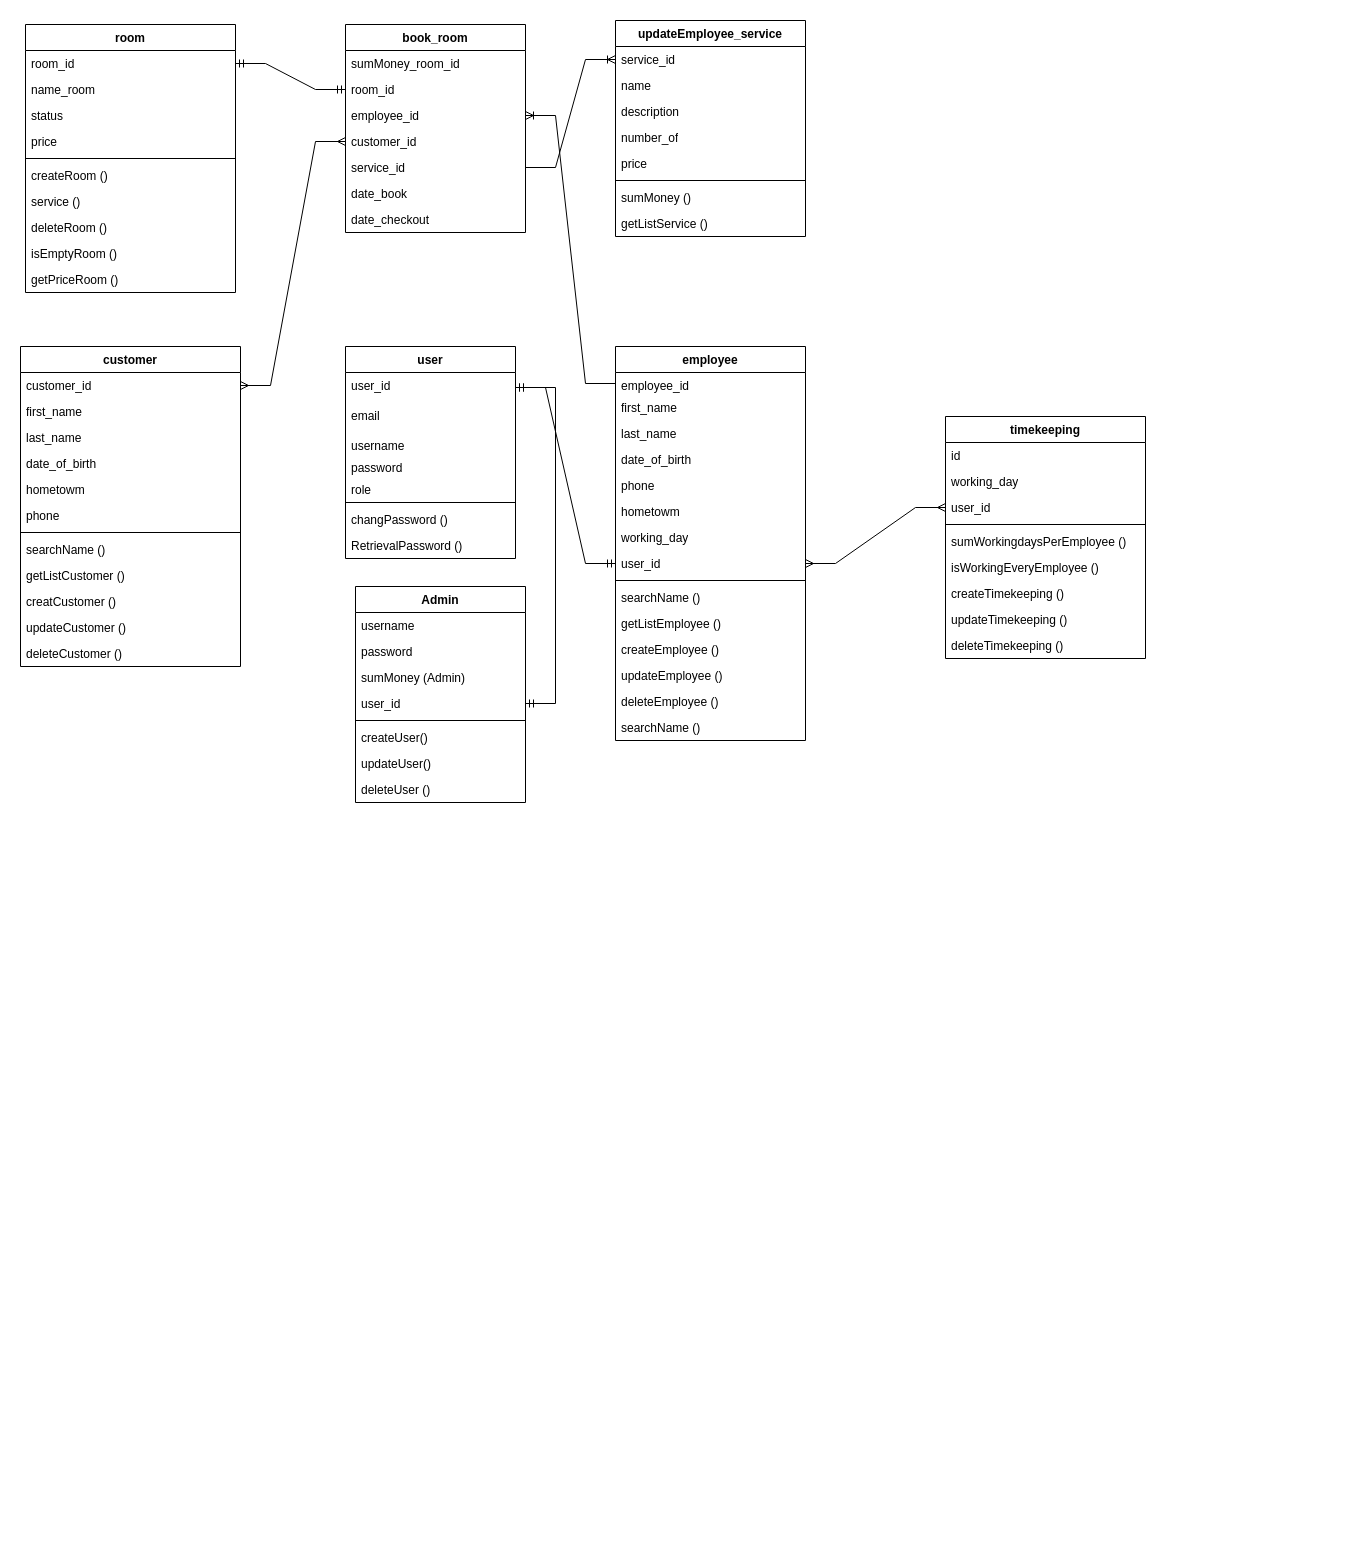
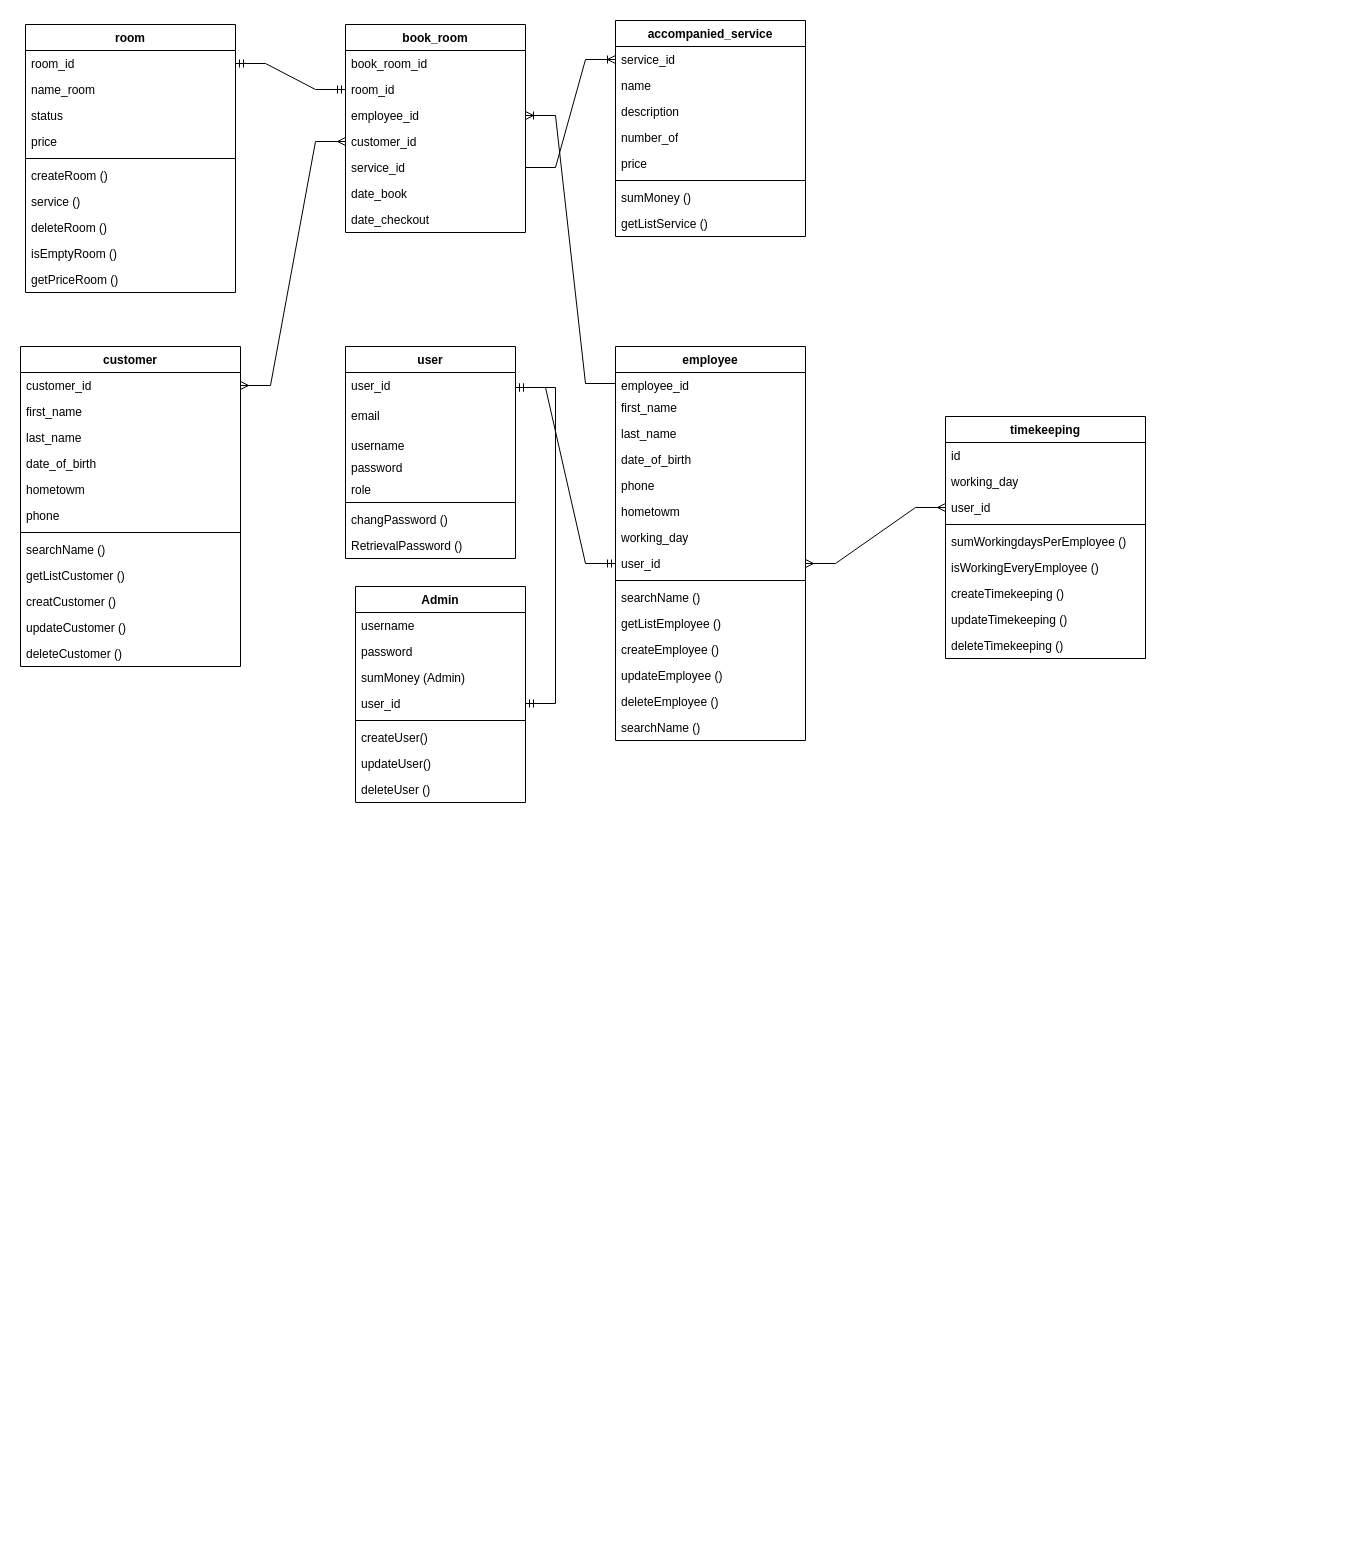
node "updateEmployee_service": label "updateEmployee_service" -> "accompanied_service"
node "sumMoney_room_id": label "sumMoney_room_id" -> "book_room_id"
